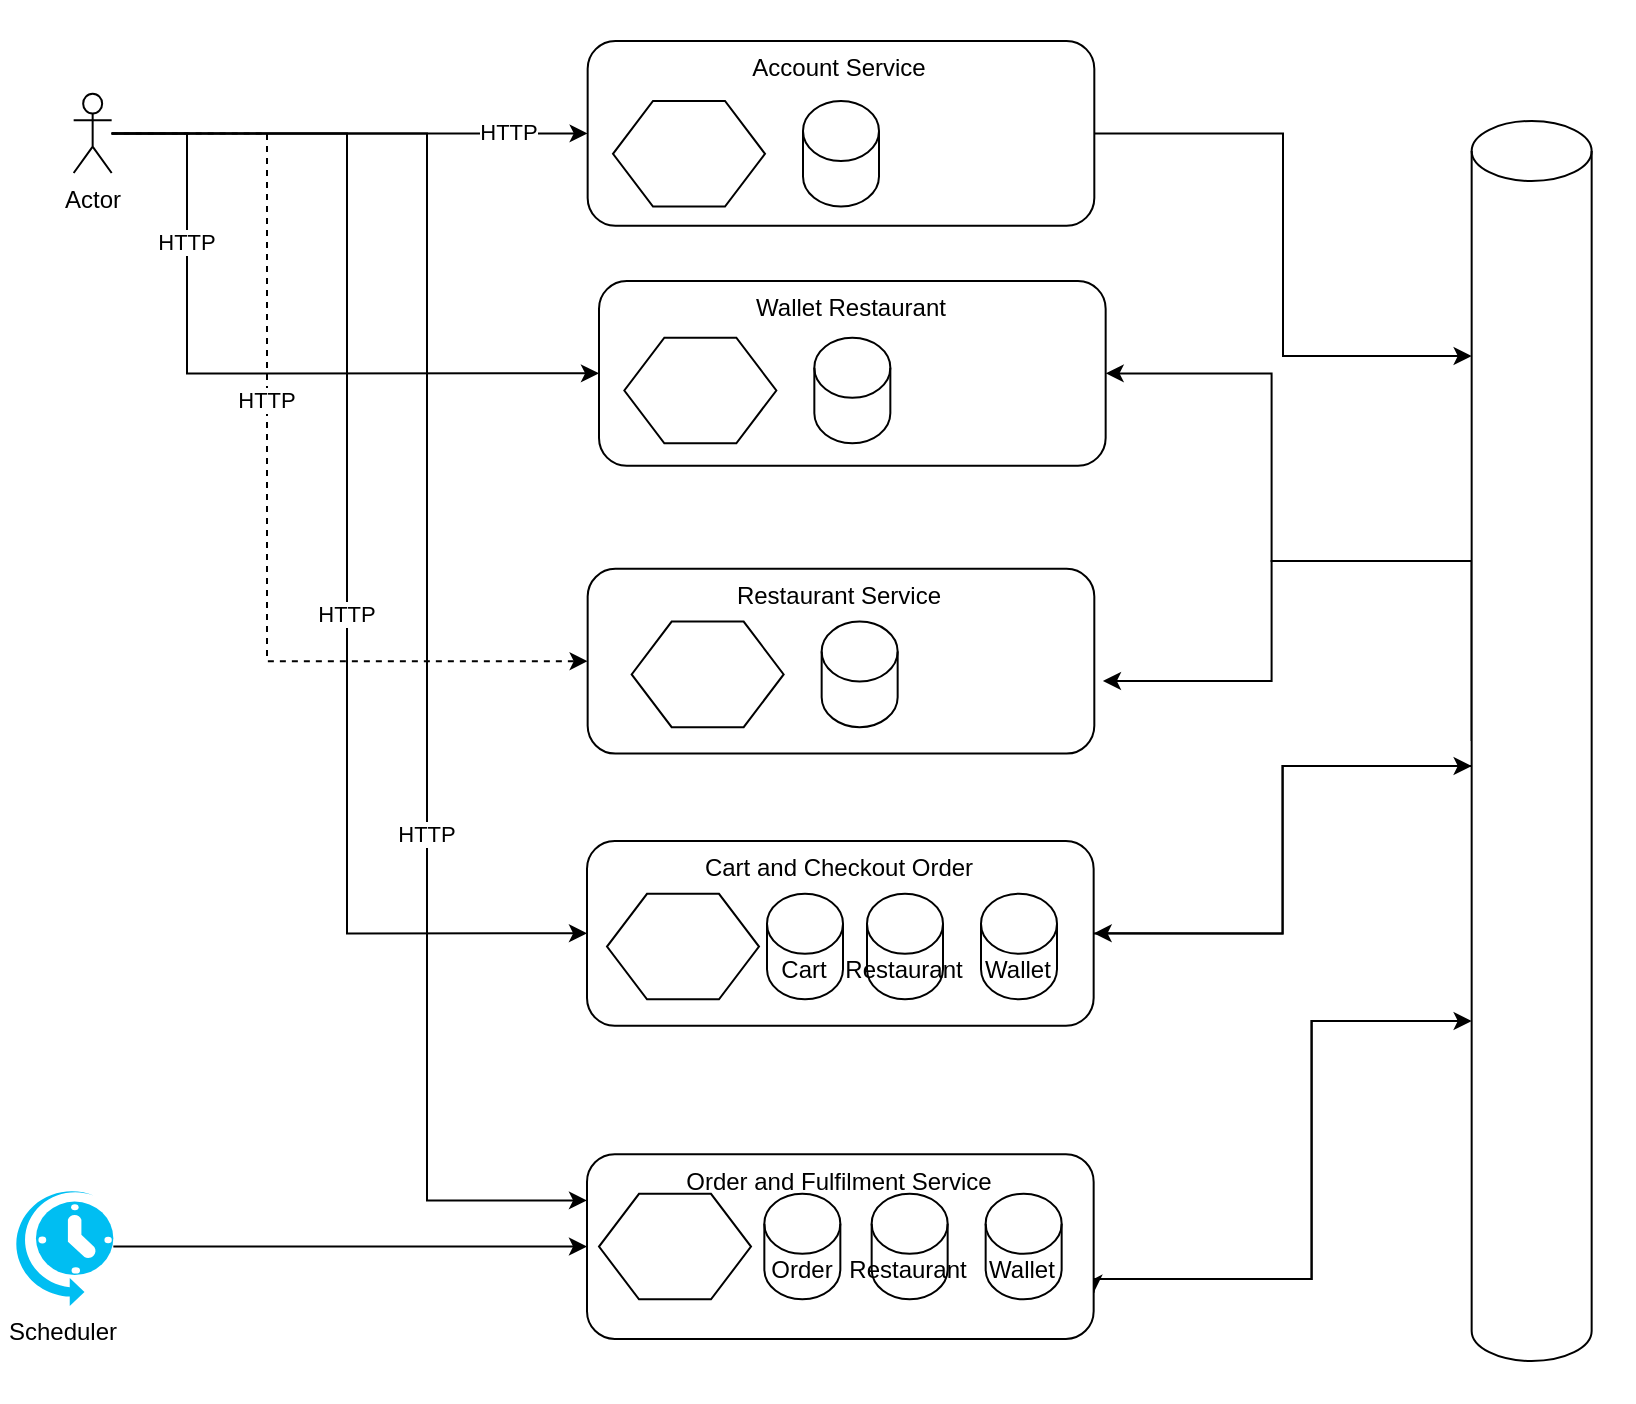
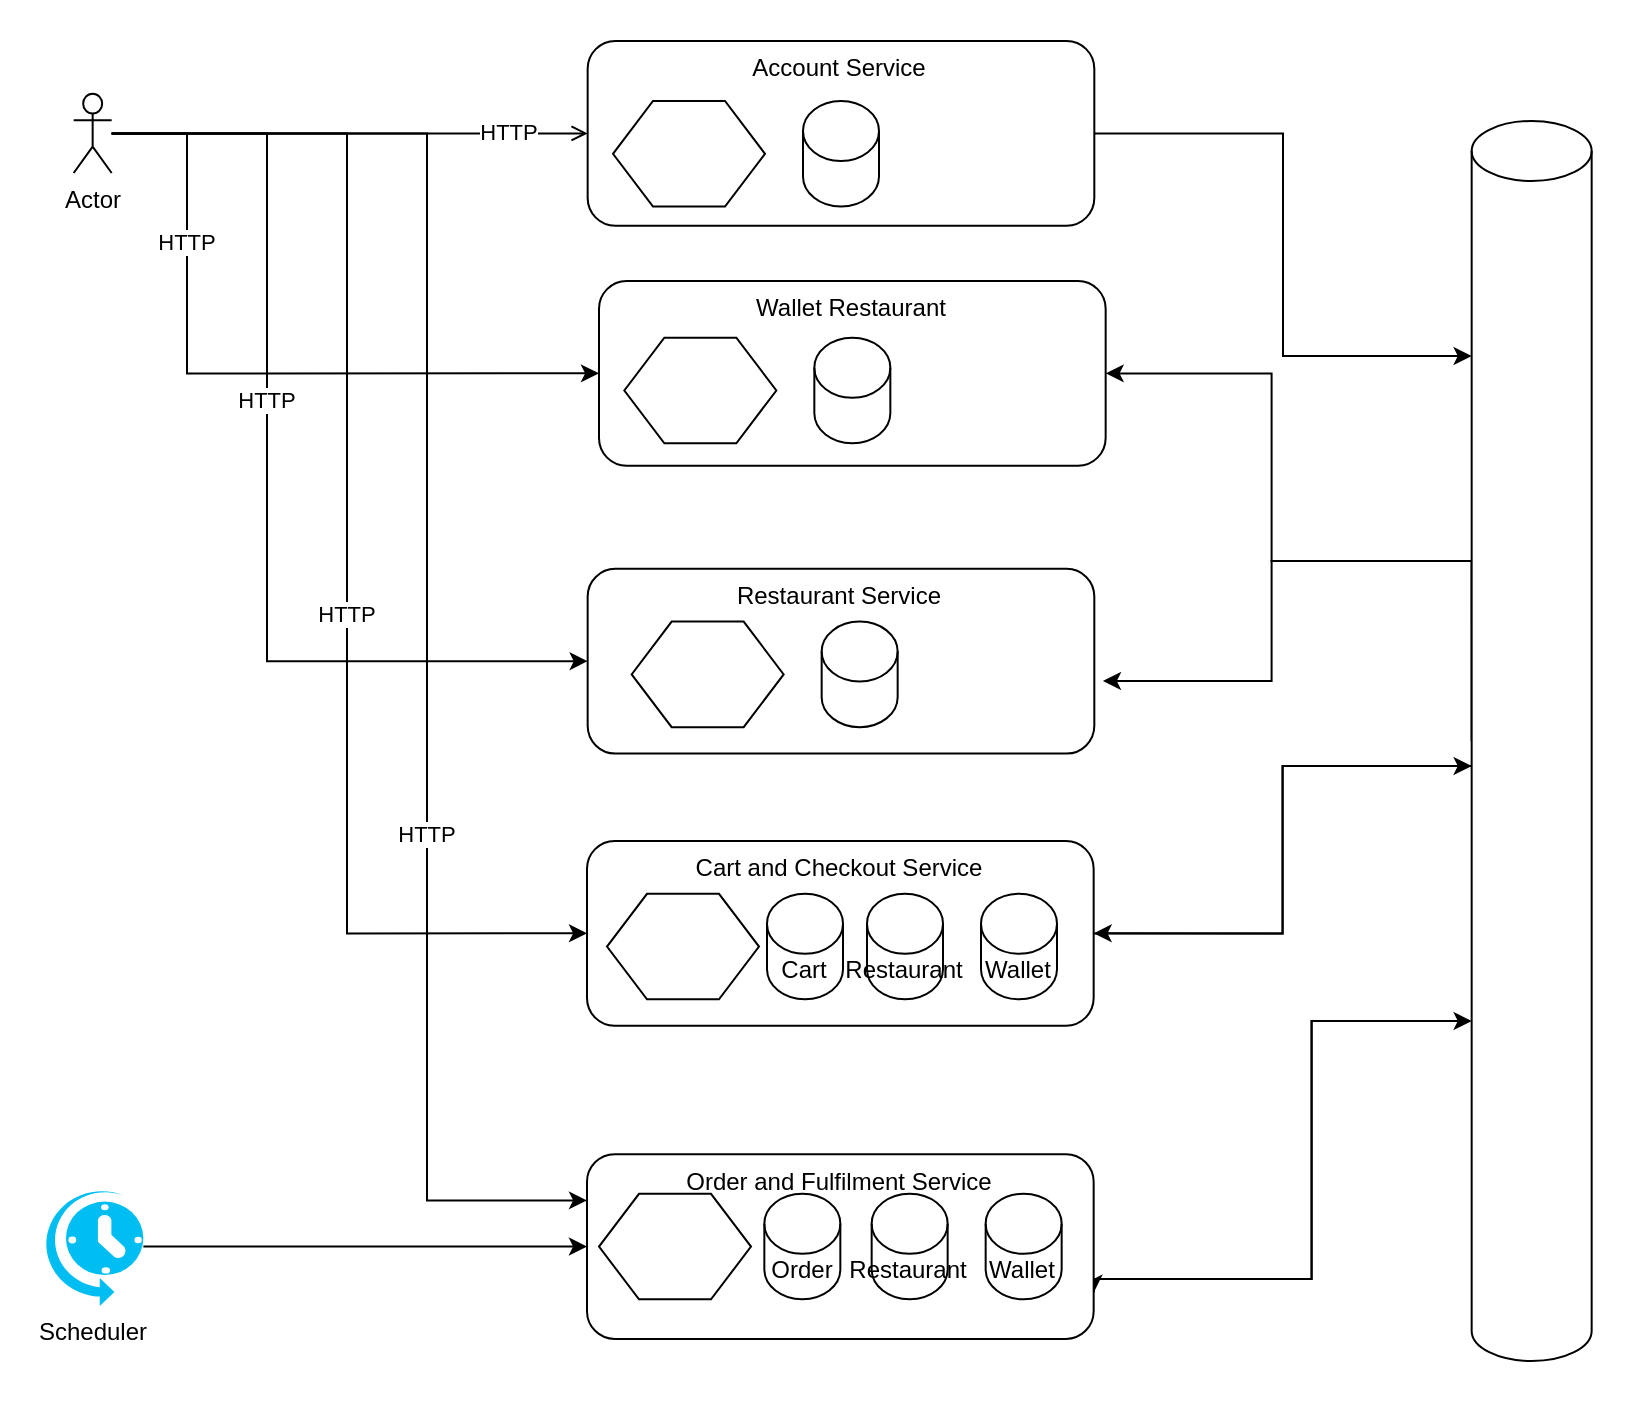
edge "Actor" -> "Account Service": arrowhead classic -> open
edge "Actor" -> "Restaurant Service": style dashed -> solid
node "Cart and Checkout Order": label "Cart and Checkout Order" -> "Cart and Checkout Service"
node "Scheduler": moved (63, 1247) -> (93, 1247)
